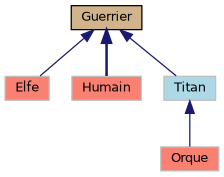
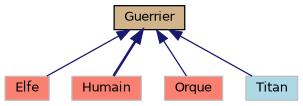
edge "Orque" -> "Titan": now "Orque" -> "Guerrier"
